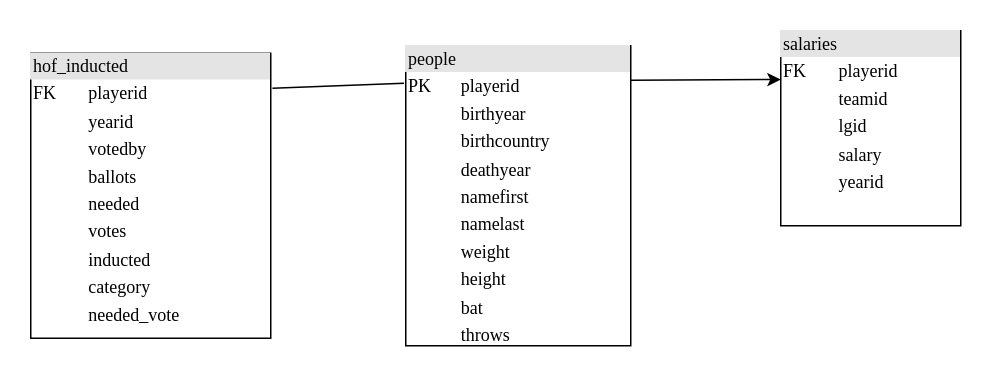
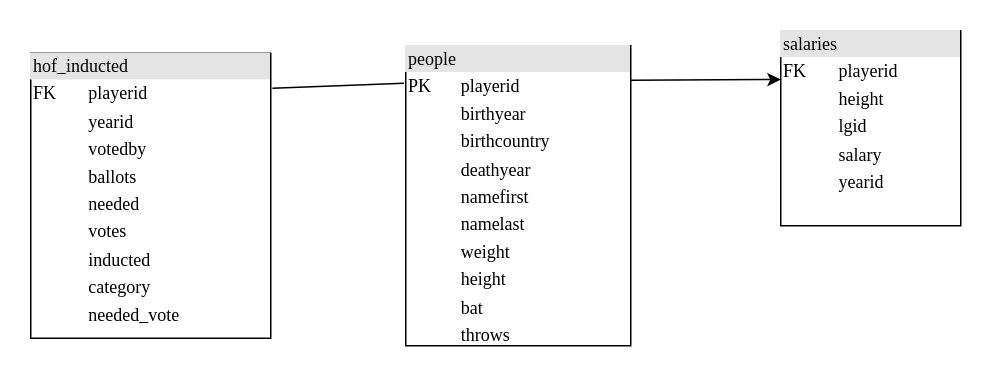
node "salaries FK playerid teamid lgid salary yearid": label "salaries FK playerid teamid lgid salary yearid" -> "salaries FK playerid height lgid salary yearid"
